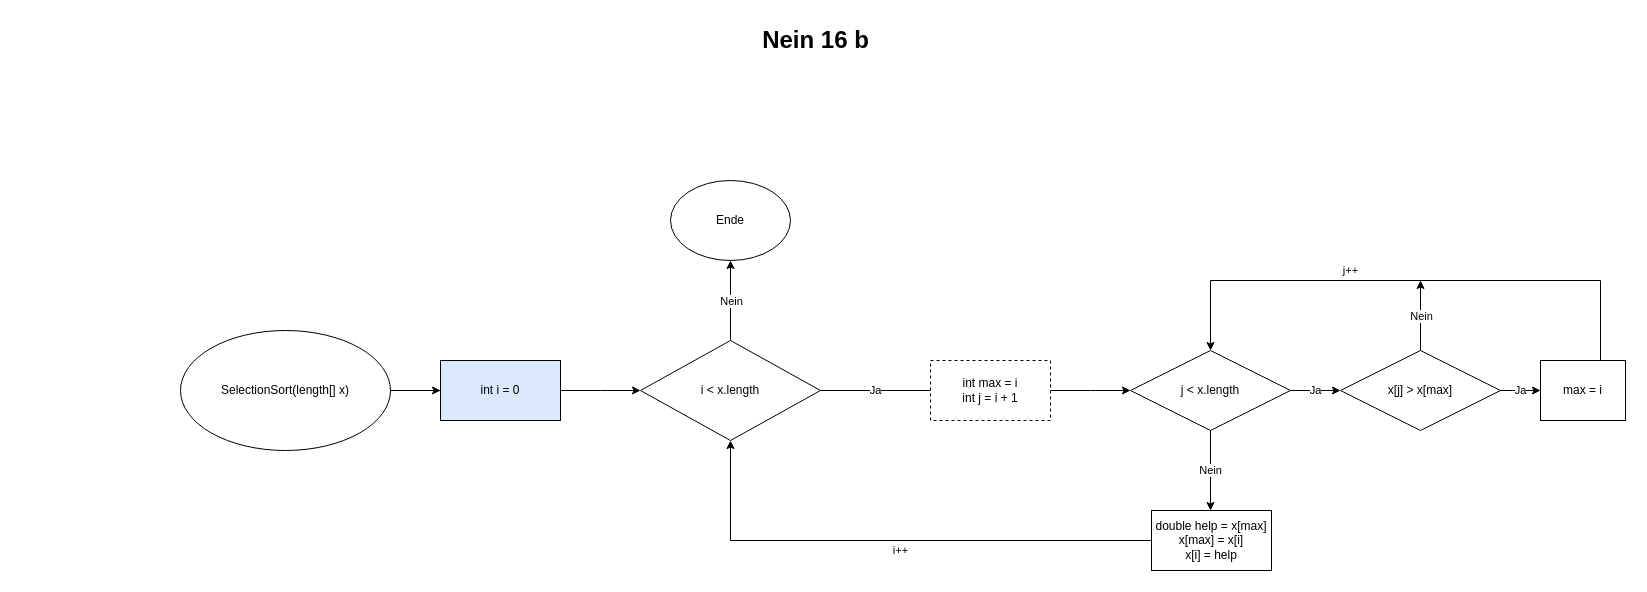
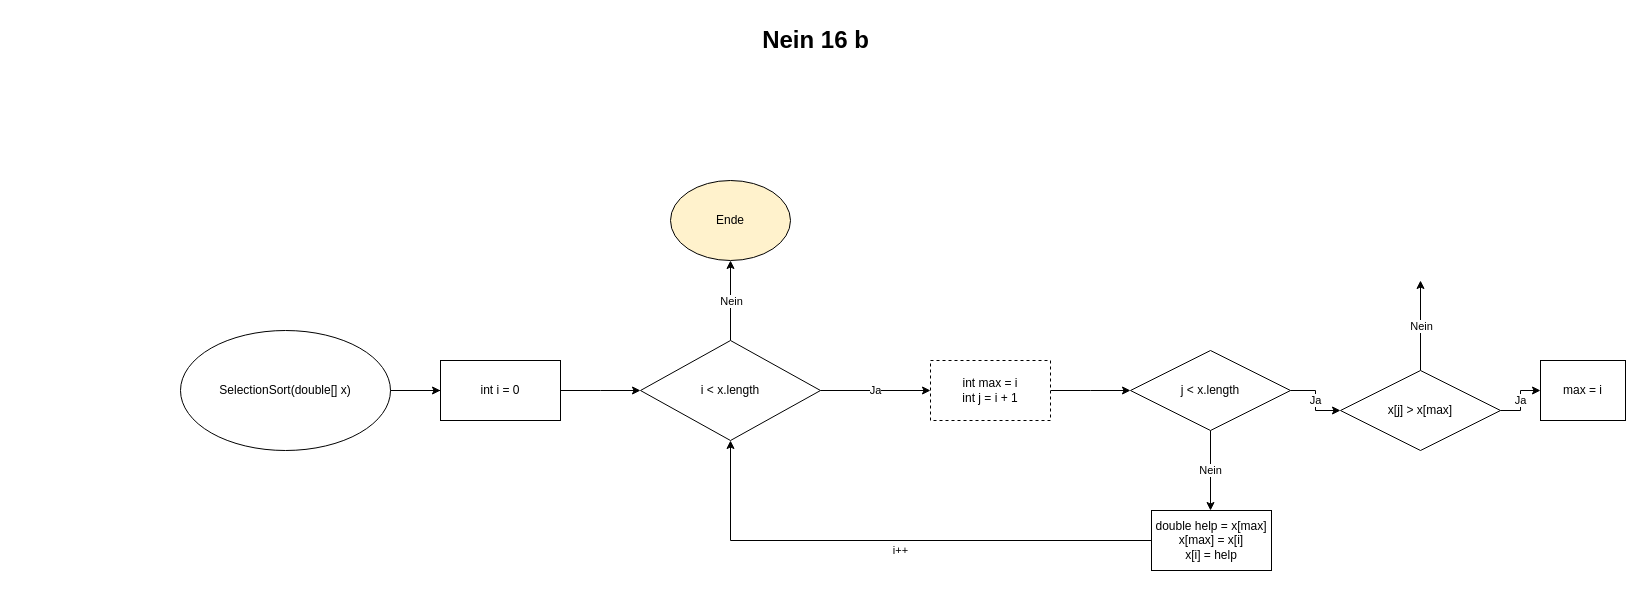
node "Ende": fillcolor #ffffff -> #fff2cc
edge "max = i" -> "j < x.length": removed, label "j++"
node "SelectionSort(length[] x)": label "SelectionSort(length[] x)" -> "SelectionSort(double[] x)"
node "int i = 0": fillcolor #dae8fc -> #ffffff
edge "i < x.length" -- "int max = i int j = i + 1": arrowhead none -> classic
node "x[j] > x[max]": moved (1421, 391) -> (1421, 411)
